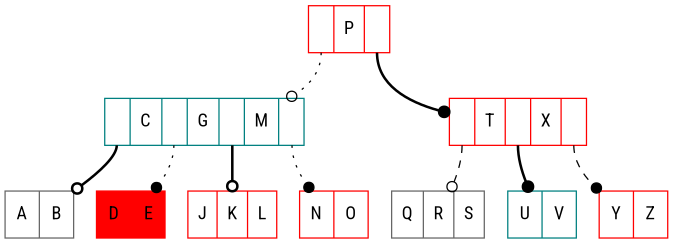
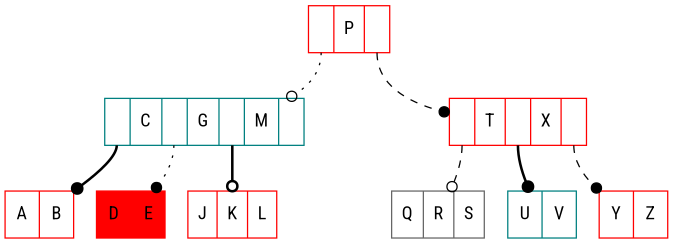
edge "P" -> "T": style bold -> dashed
edge "C" -> "A": arrowhead odot -> dot
node "A": color gray40 -> red
node "N": removed
